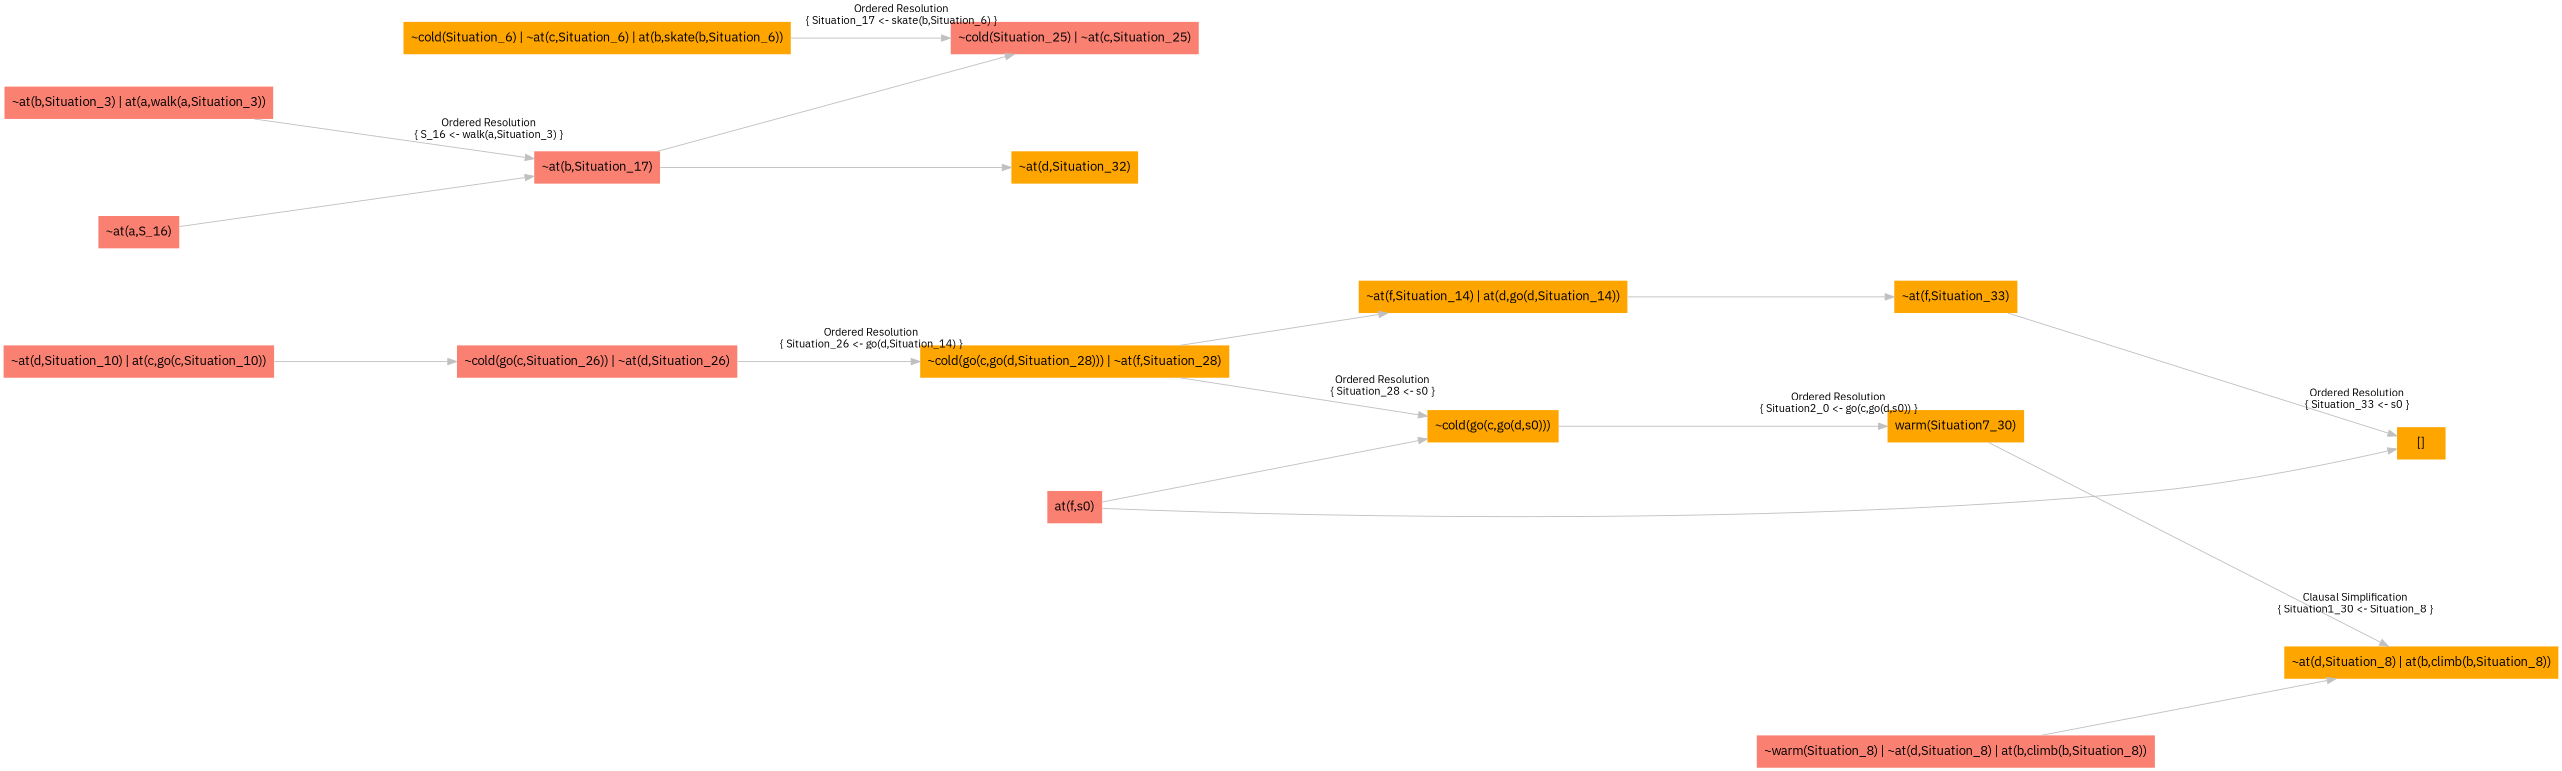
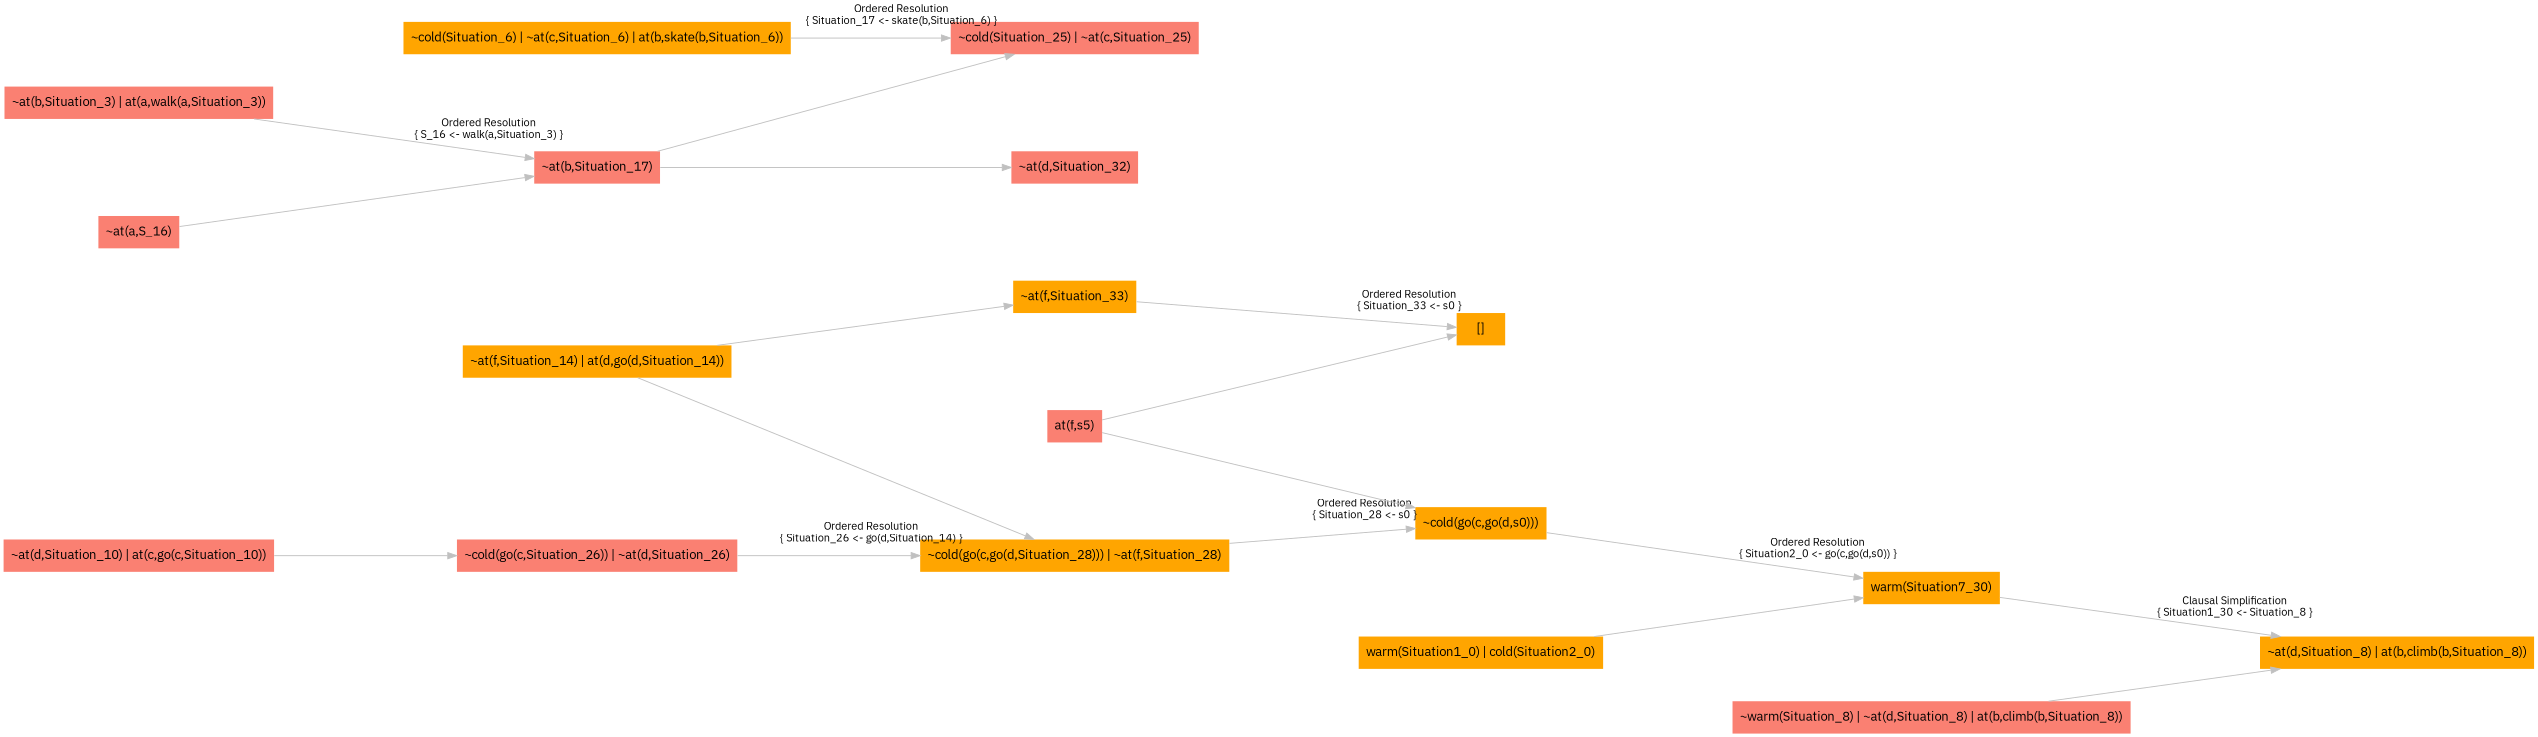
node "~at(d,Situation_32)": fillcolor orange -> salmon
edge "~cold(go(c,go(d,Situation_28))) | ~at(f,Situation_28)" -> "~at(f,Situation_14) | at(d,go(d,Situation_14))": reversed
node "at(f,s0)": label "at(f,s0)" -> "at(f,s5)"
node "warm(Situation1_0) | cold(Situation2_0)": added
